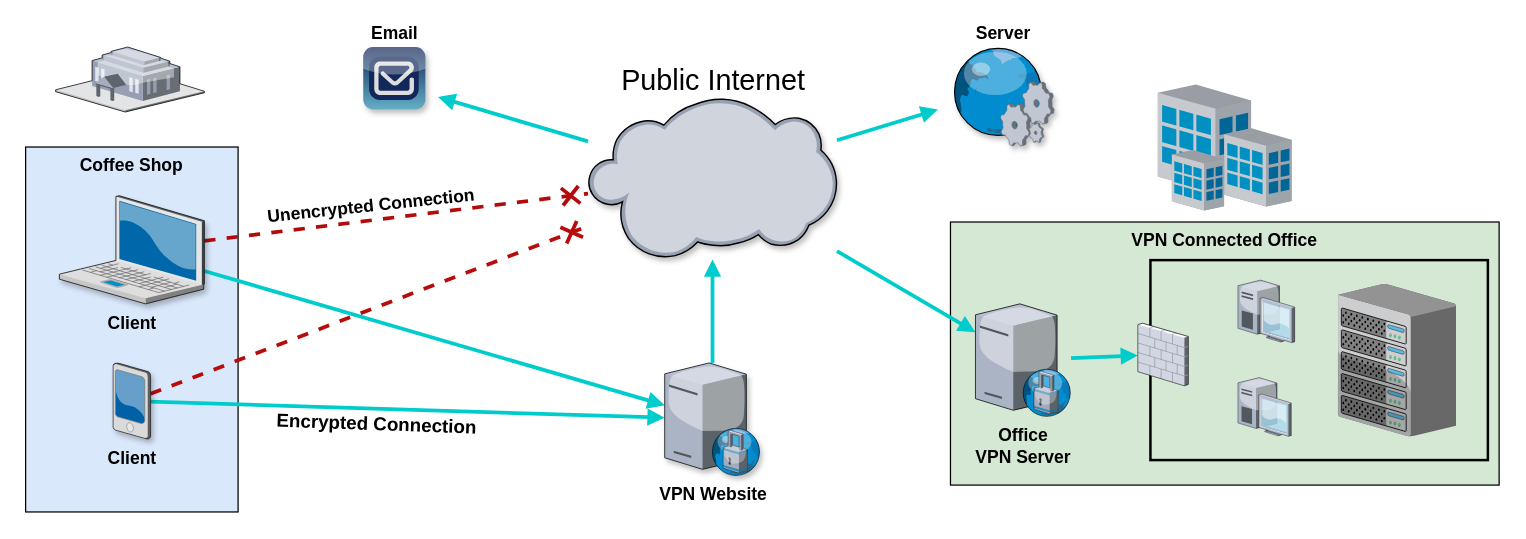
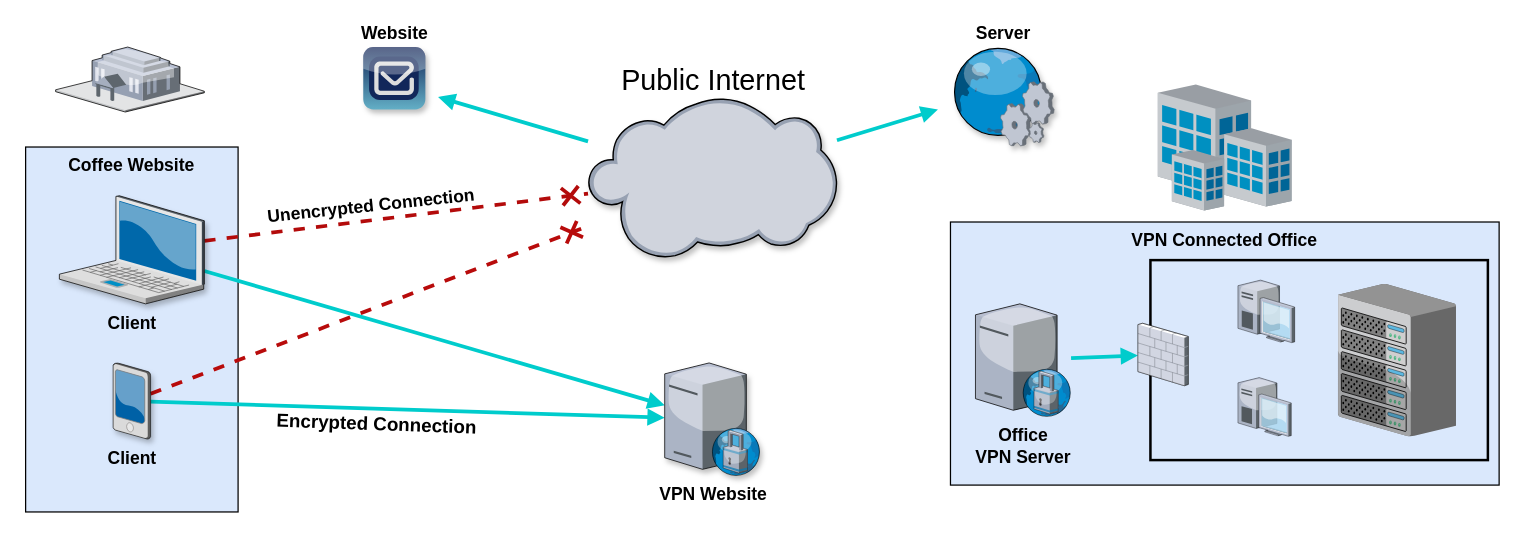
node "Email": label "Email" -> "Website"
node "Coffee Shop": label "Coffee Shop" -> "Coffee Website"
edge "Public Internet" -> "Office VPN Server": removed
edge "VPN Website" -> "Public Internet": removed
node "VPN Connected Office": fillcolor #d5e8d4 -> #dae8fc
